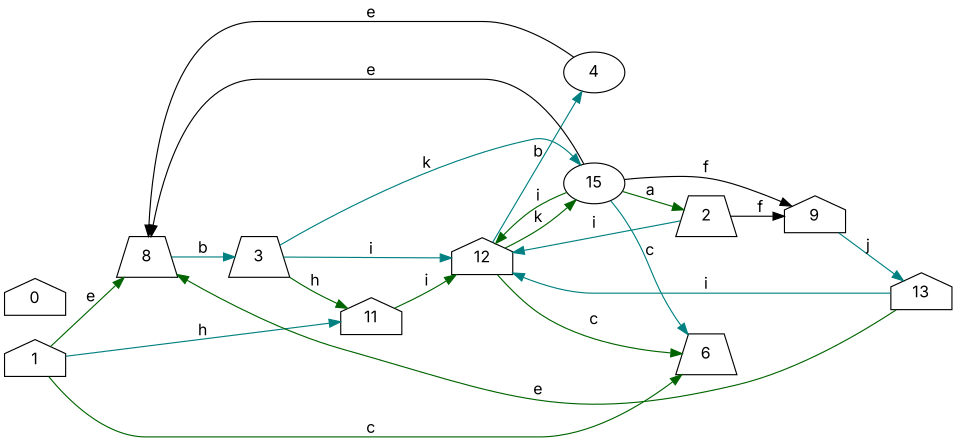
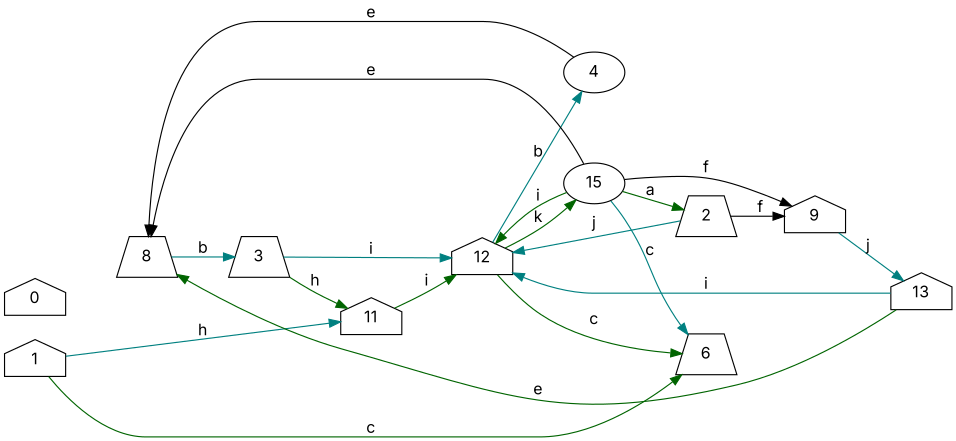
edge "3" -> "15": removed, label "k"
edge "2" -> "12": label "i" -> "j"
edge "1" -> "8": removed, label "e"
